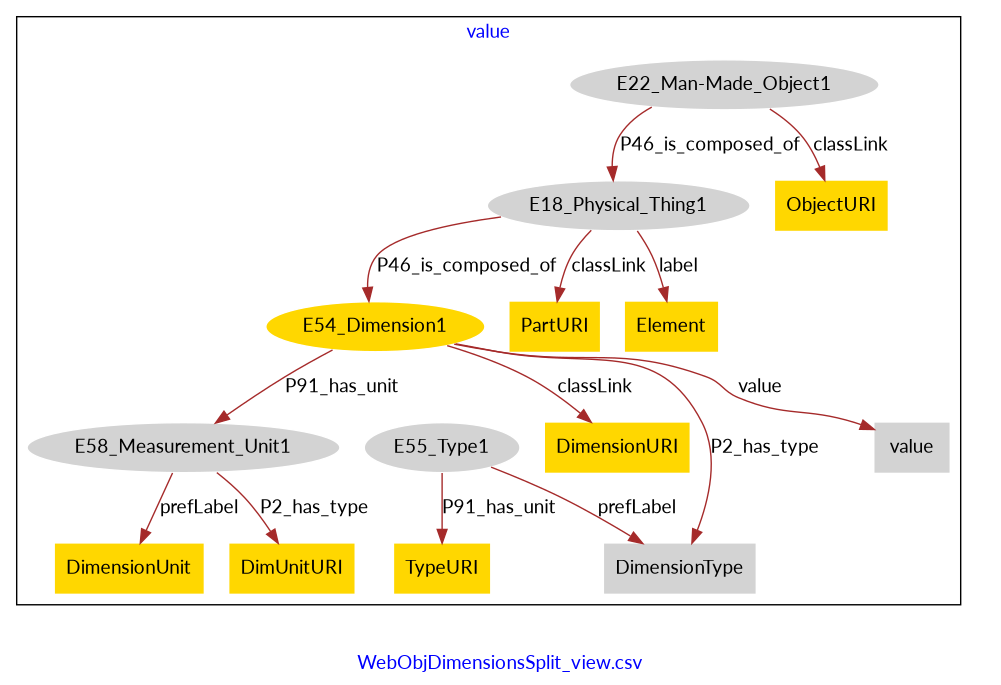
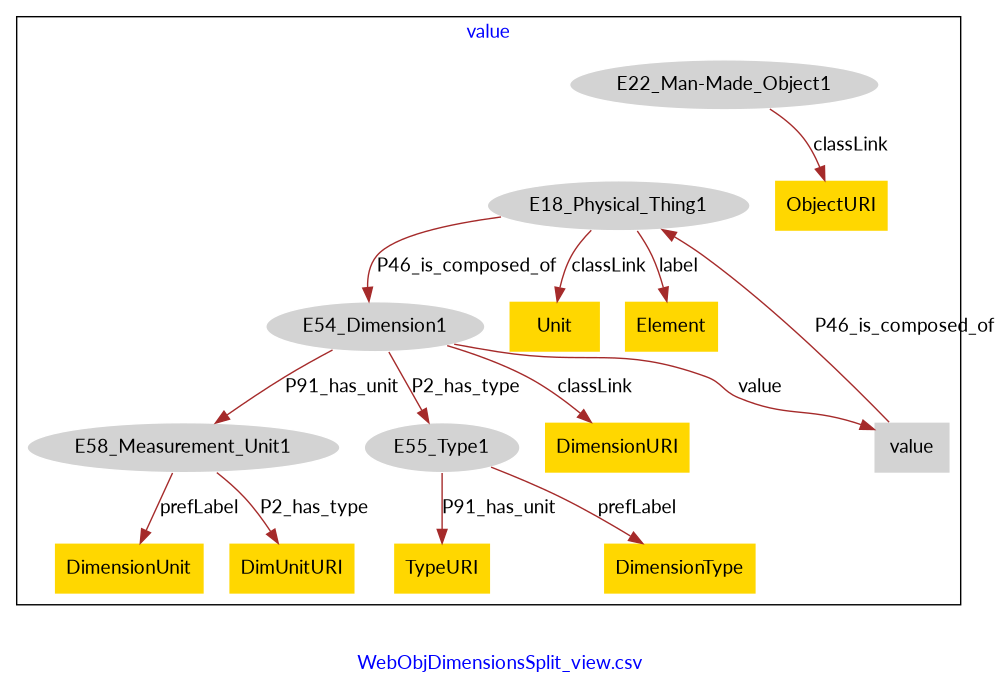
edge "E22_Man-Made_Object1" -> "E18_Physical_Thing1": now "value" -> "E18_Physical_Thing1"
node "E54_Dimension1": fillcolor gold -> lightgray
node "PartURI": label "PartURI" -> "Unit"
edge "E54_Dimension1" -> "DimensionType": now "E54_Dimension1" -> "E55_Type1"
node "DimensionType": fillcolor lightgray -> gold
